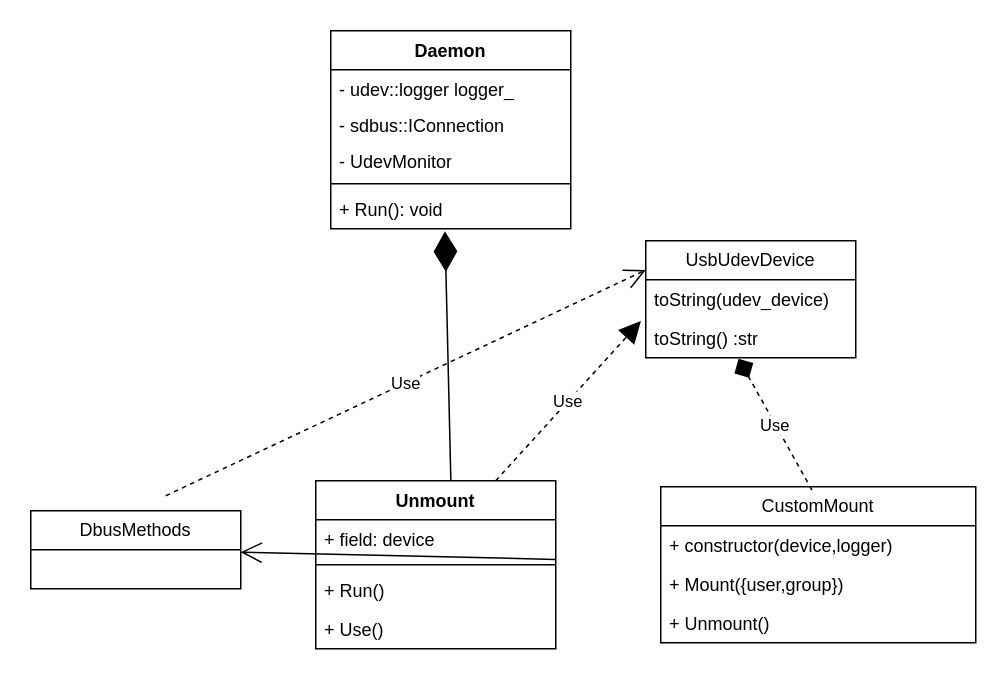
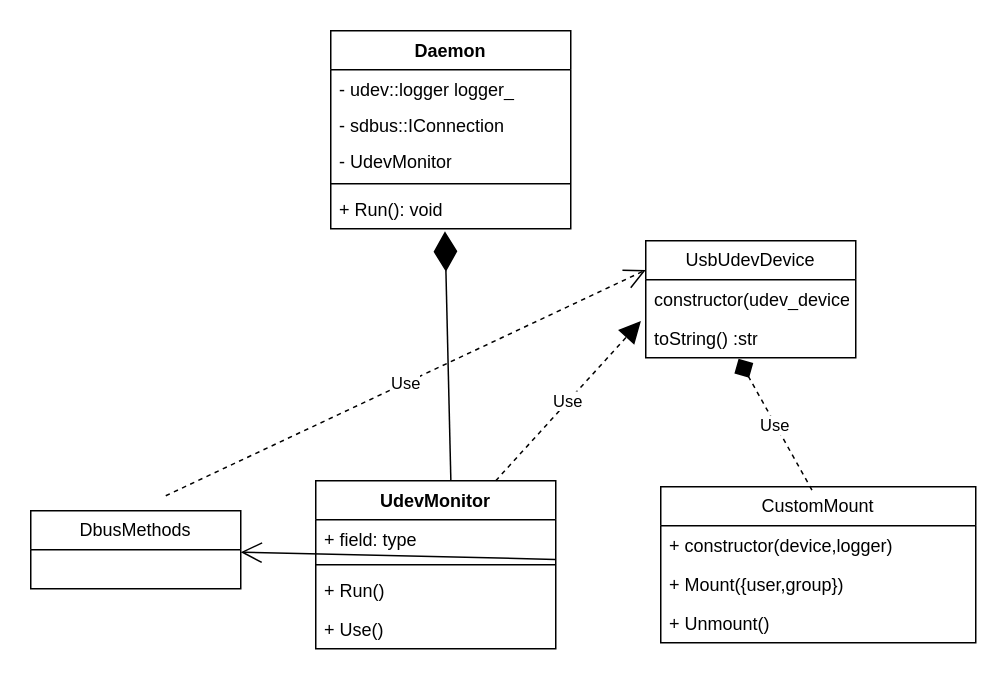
node "toString(udev_device)": label "toString(udev_device)" -> "constructor(udev_device)"
node "Unmount": label "Unmount" -> "UdevMonitor"
node "+ field: device": label "+ field: device" -> "+ field: type"
